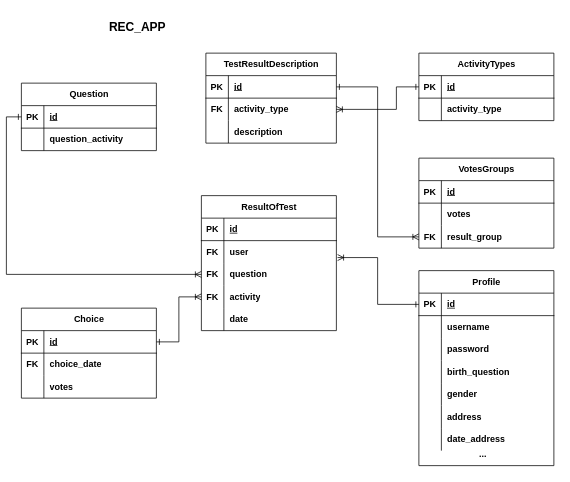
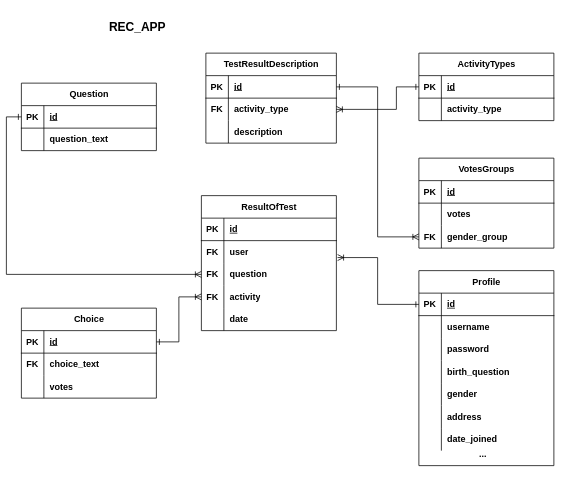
node "question_activity": label "question_activity" -> "question_text"
node "result_group": label "result_group" -> "gender_group"
node "choice_date": label "choice_date" -> "choice_text"
node "date_address": label "date_address" -> "date_joined"
